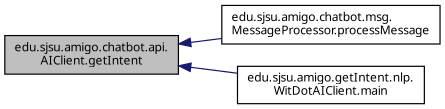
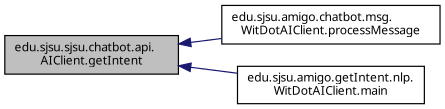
node "edu.sjsu.amigo.chatbot.msg. MessageProcessor.processMessage": label "edu.sjsu.amigo.chatbot.msg. MessageProcessor.processMessage" -> "edu.sjsu.amigo.chatbot.msg. WitDotAIClient.processMessage"
node "edu.sjsu.amigo.chatbot.api. AIClient.getIntent": label "edu.sjsu.amigo.chatbot.api. AIClient.getIntent" -> "edu.sjsu.sjsu.chatbot.api. AIClient.getIntent"
